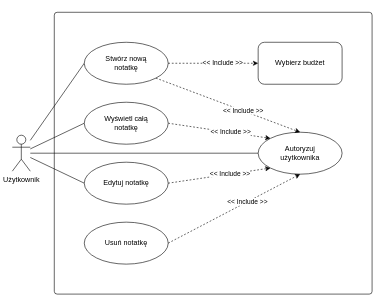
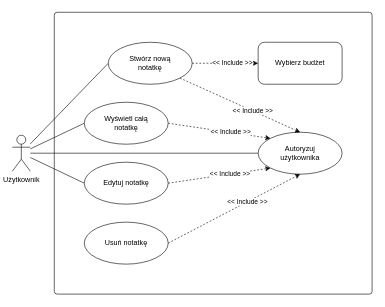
node "Stwórz nową notatkę": moved (126, 63) -> (150, 63)
